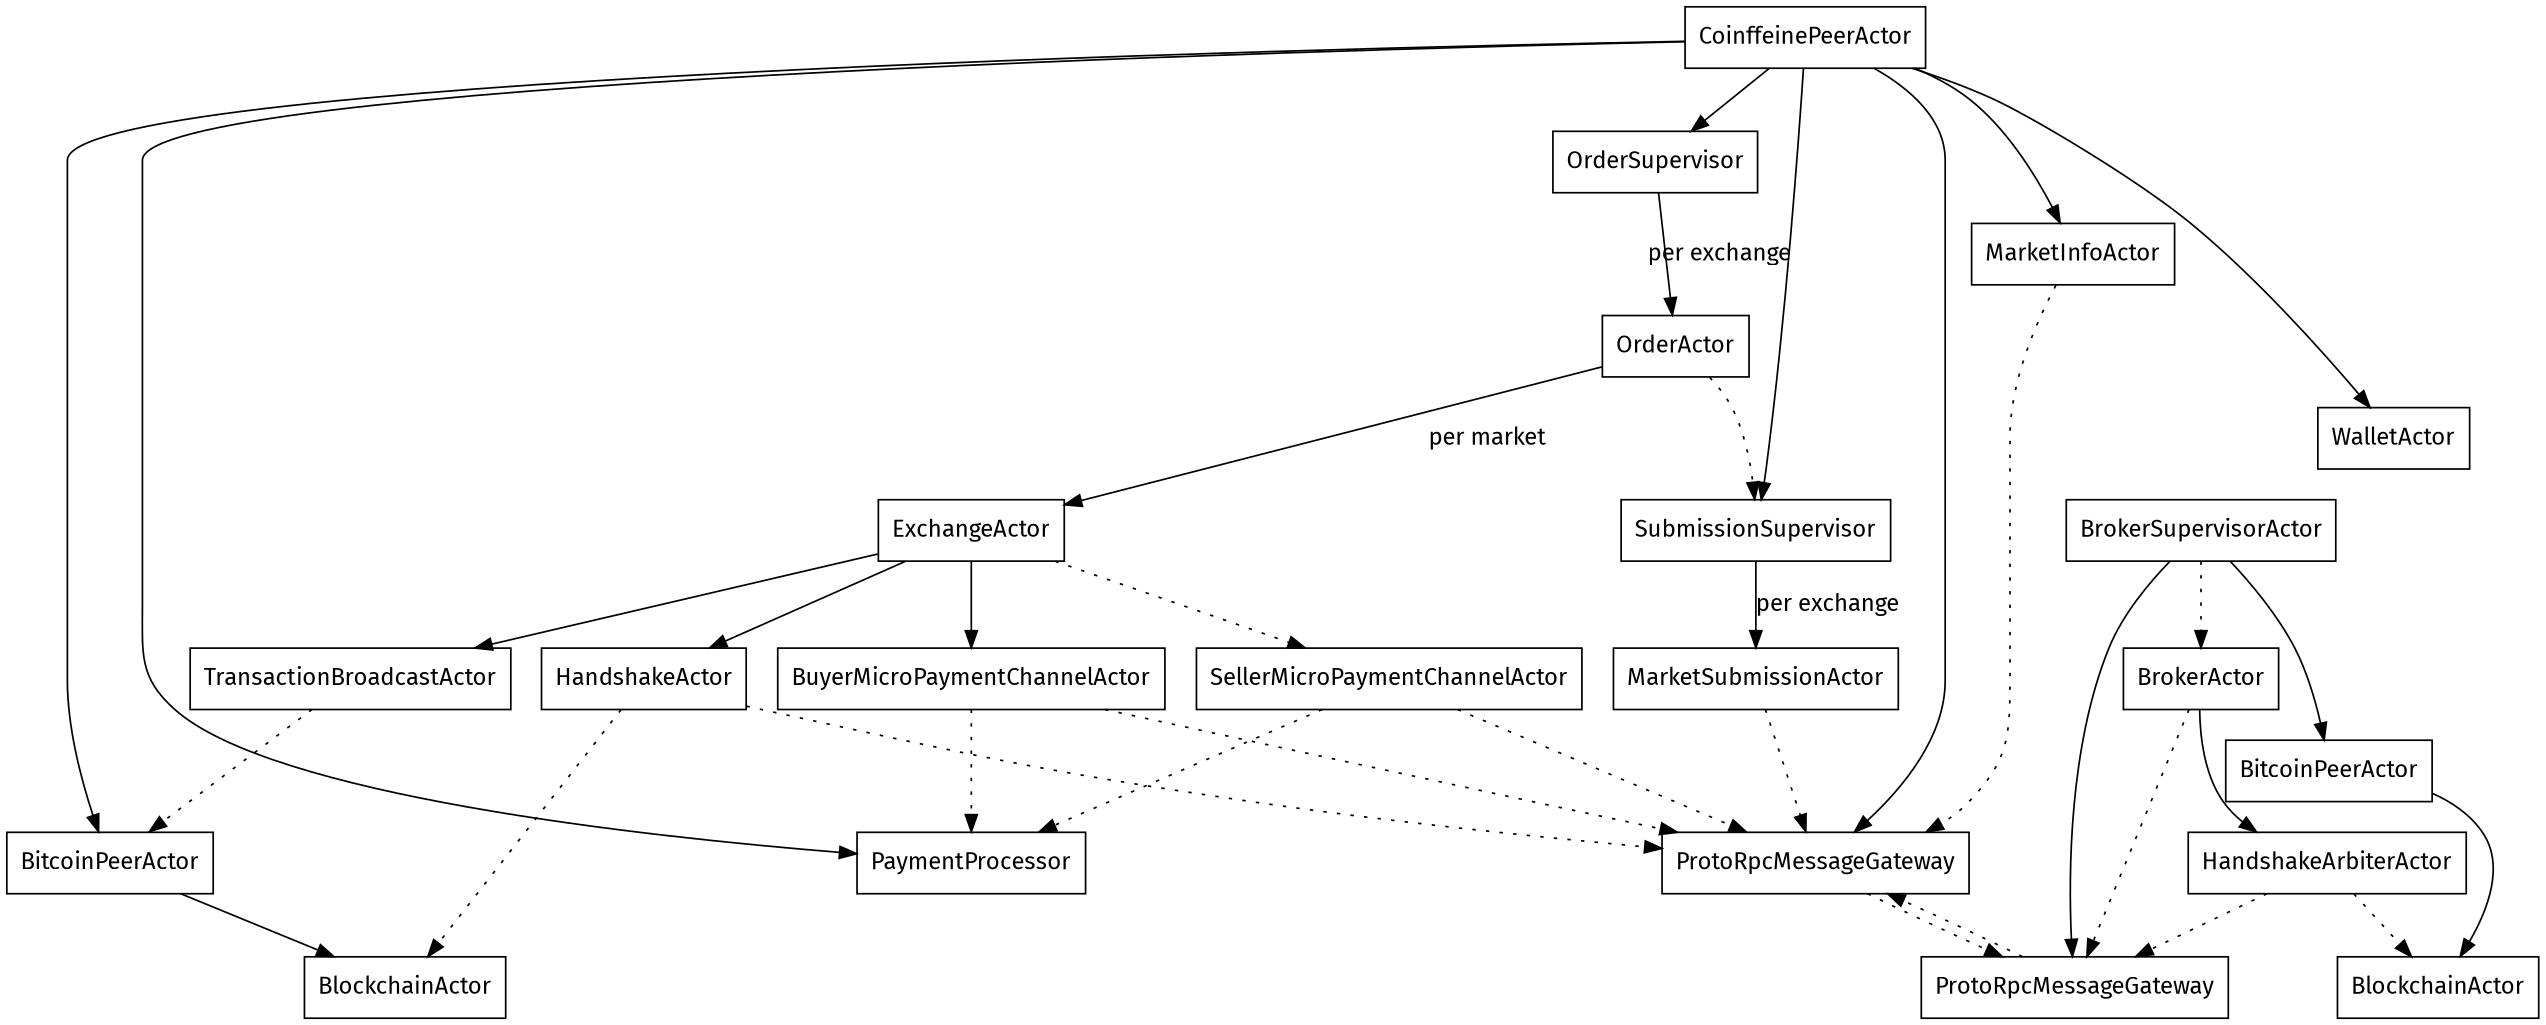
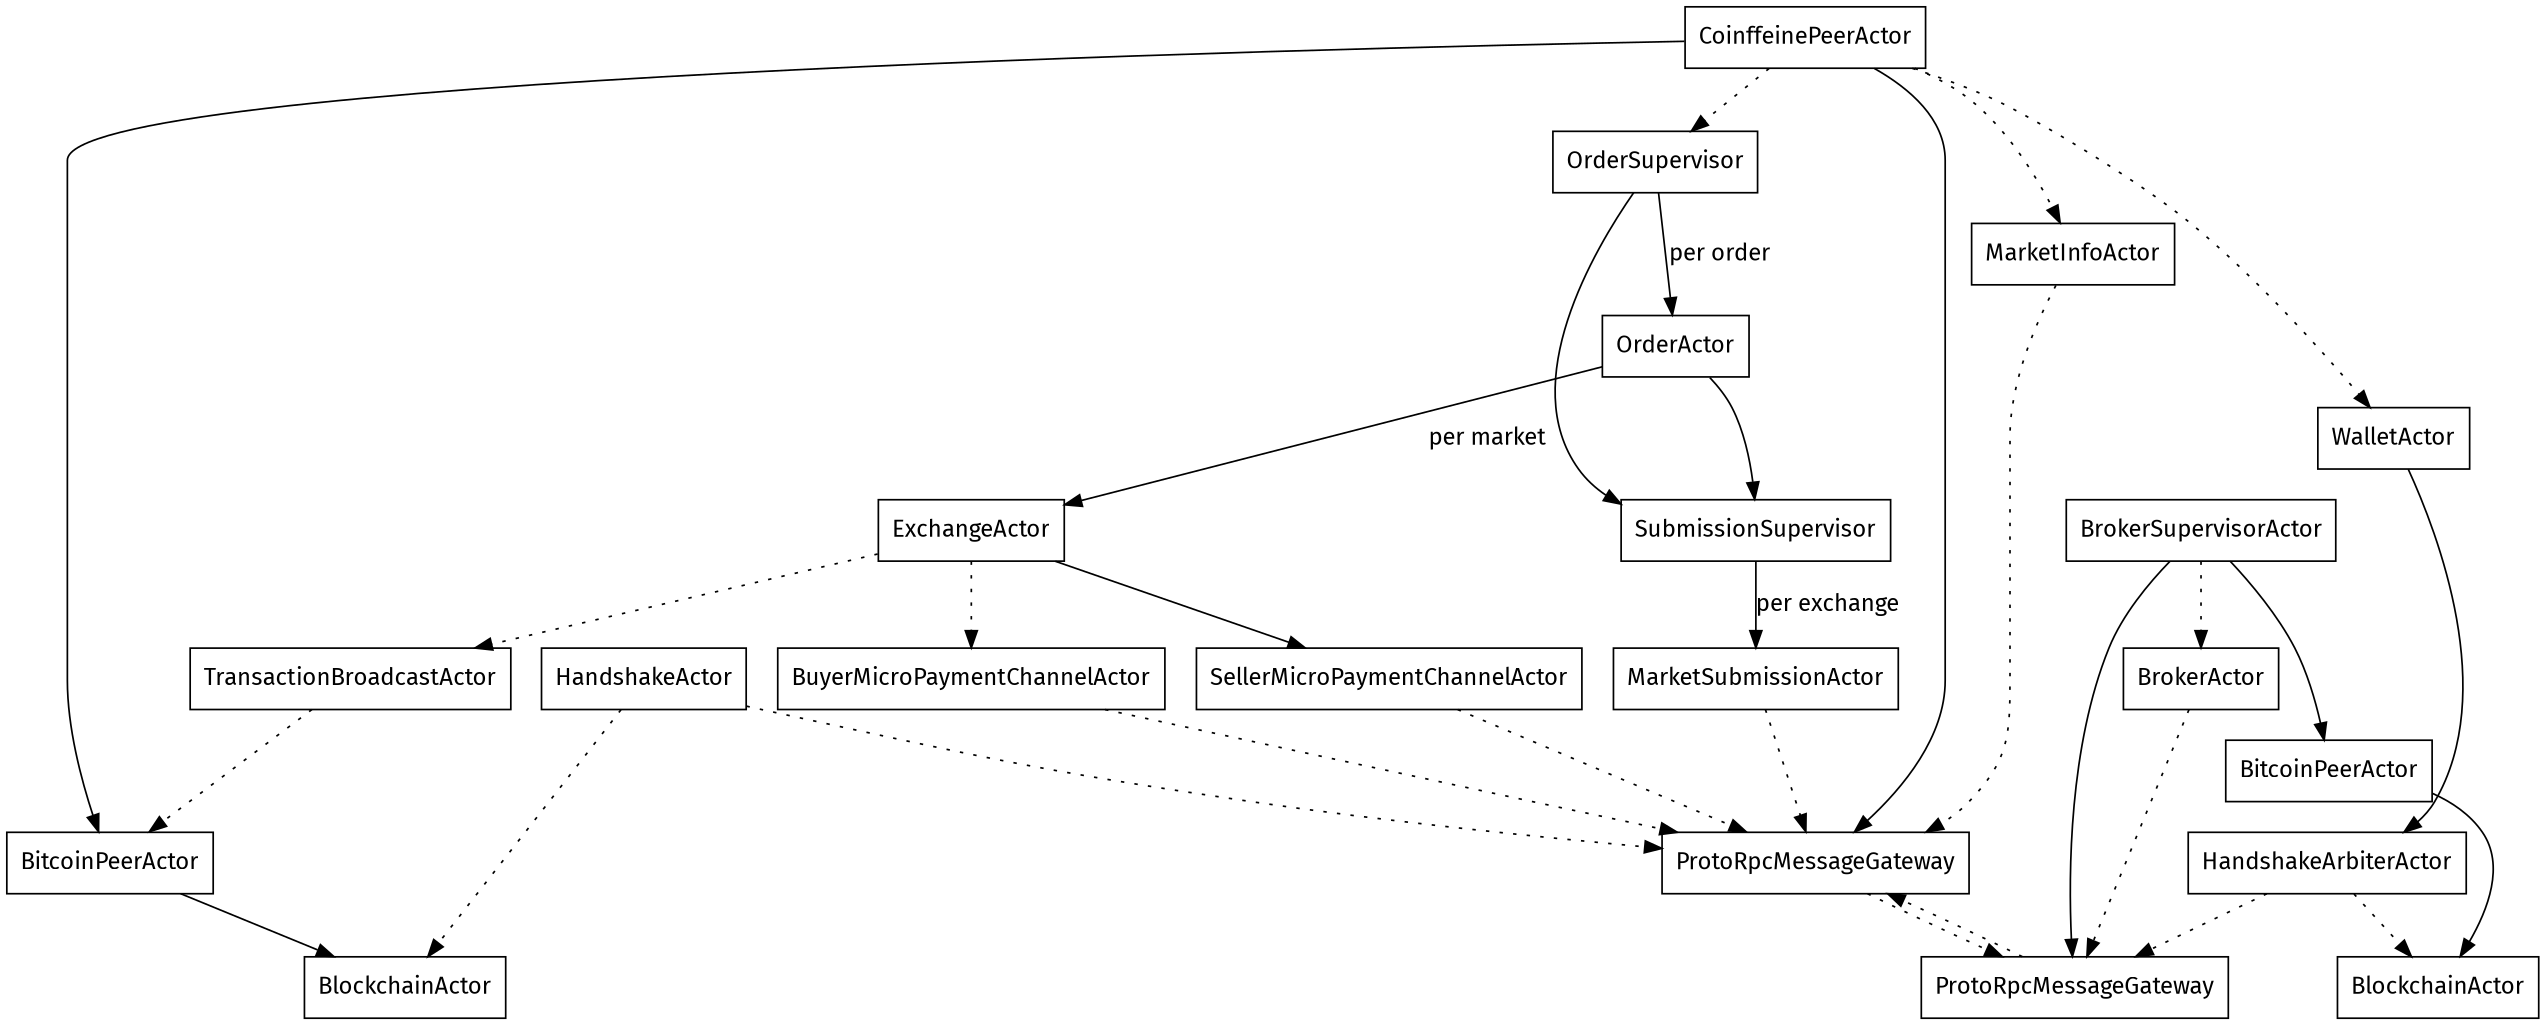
edge "CoinffeinePeerActor" -> "OrderSupervisor": style solid -> dotted
edge "CoinffeinePeerActor" -> "MarketInfoActor": style solid -> dotted
edge "CoinffeinePeerActor" -> "WalletActor": style solid -> dotted
edge "OrderSupervisor" -> "OrderActor": label "per exchange" -> "per order"
edge "CoinffeinePeerActor" -> "SubmissionSupervisor": now "OrderSupervisor" -> "SubmissionSupervisor"
edge "OrderActor" -> "SubmissionSupervisor": style dotted -> solid
edge "ExchangeActor" -> "BuyerMicroPaymentChannelActor": style solid -> dotted
edge "ExchangeActor" -> "TransactionBroadcastActor": style solid -> dotted
edge "ExchangeActor" -> "HandshakeActor": removed
edge "ExchangeActor" -> "SellerMicroPaymentChannelActor": style dotted -> solid
edge "BrokerActor" -> "HandshakeArbiterActor": now "WalletActor" -> "HandshakeArbiterActor"
node "PaymentProcessor": removed
